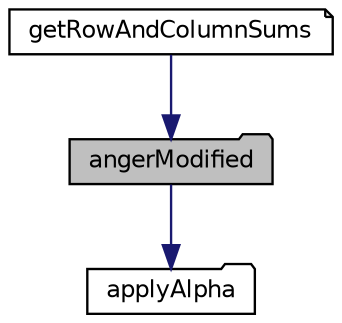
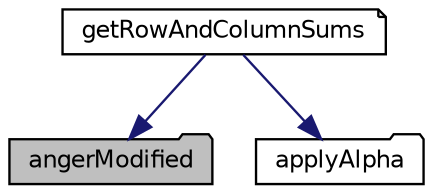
edge "angerModified" -> "applyAlpha": now "getRowAndColumnSums" -> "applyAlpha"
